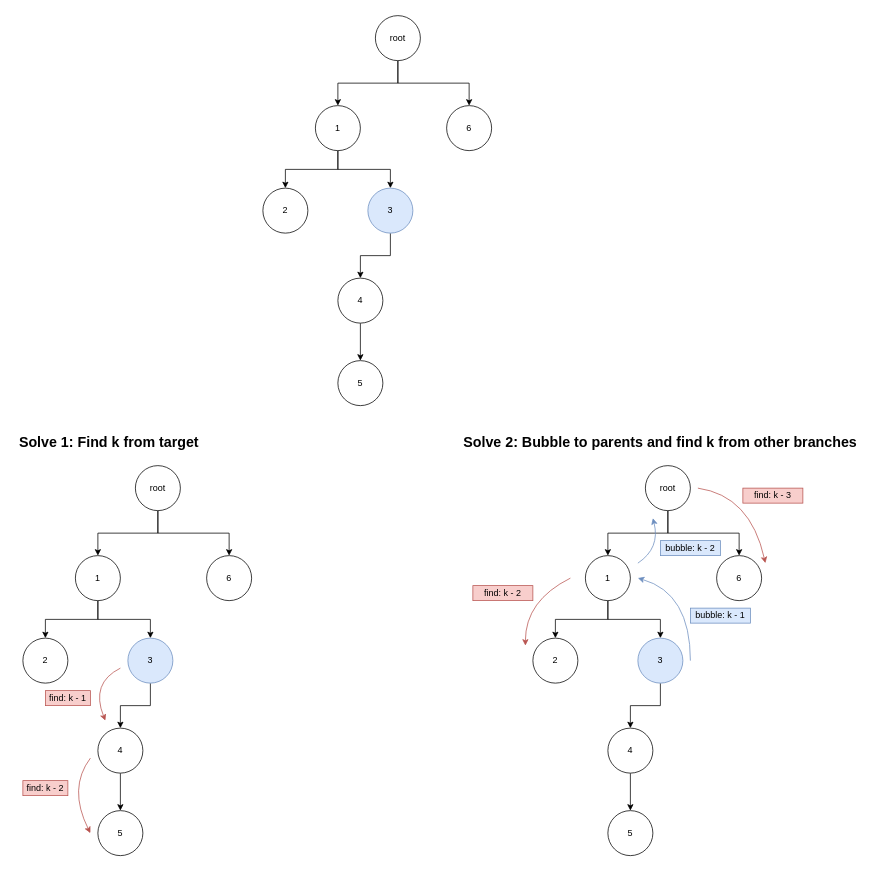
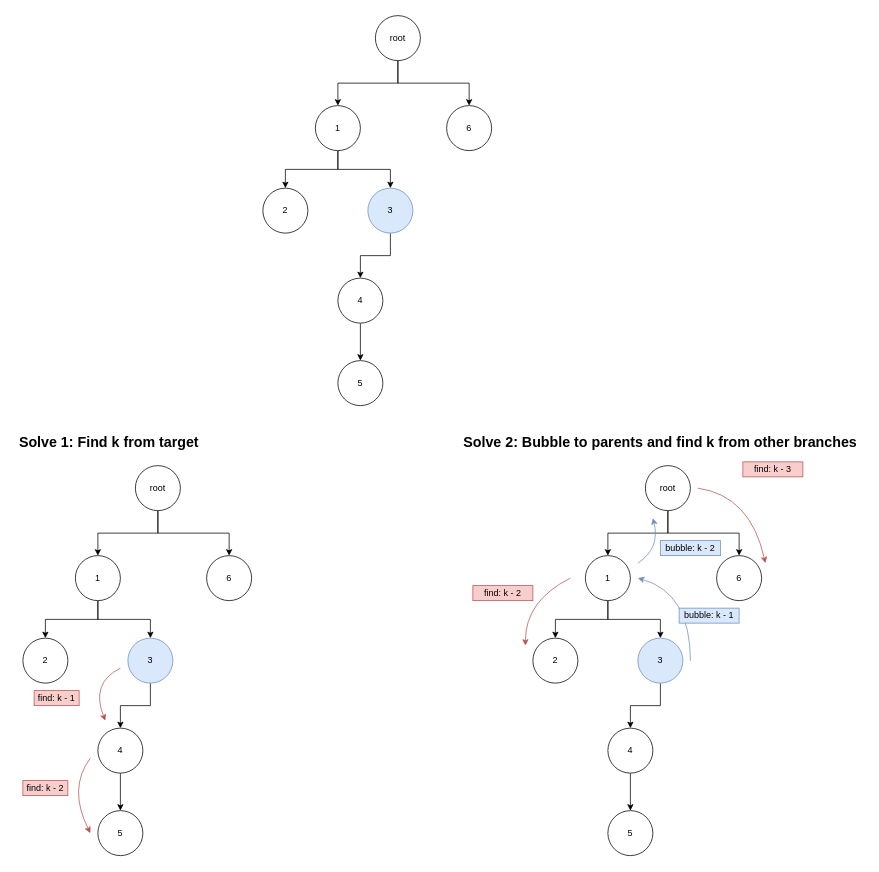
node "find: k - 3": moved (773, 495) -> (773, 469)
node "bubble: k - 1": moved (720, 615) -> (709, 615)
node "find: k - 1": moved (68, 698) -> (57, 698)
